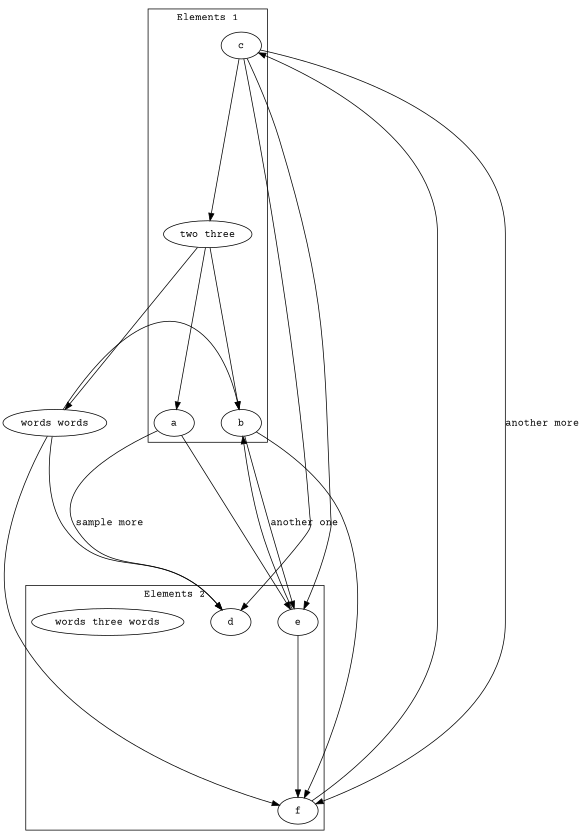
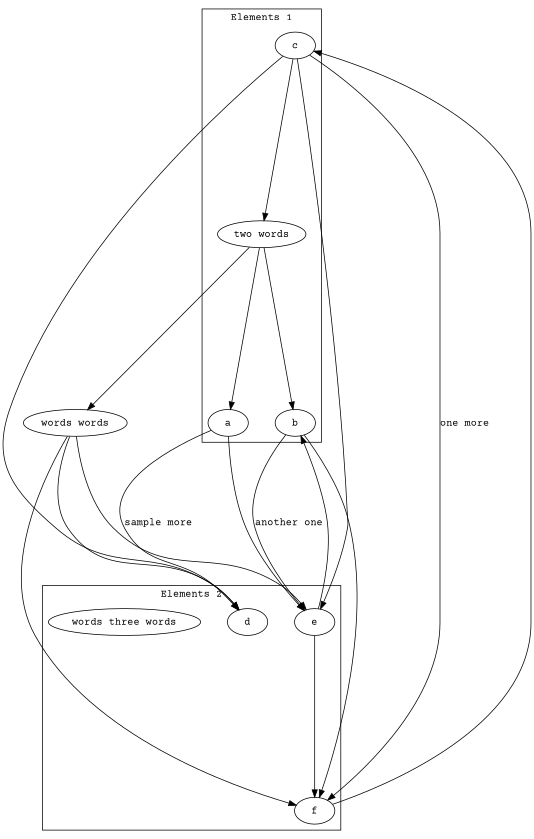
node "two three": label "two three" -> "two words"
edge "words words" -> "b": now "words words" -> "e"
edge "c" -> "f": label "another more" -> "one more"
